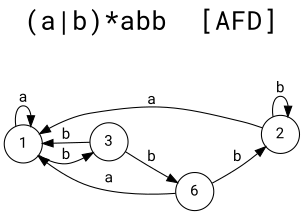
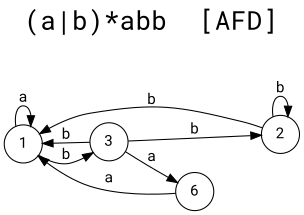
edge "2" -> "1": label "a" -> "b"
edge "3" -> "6": label "b" -> "a"
edge "6" -> "2": now "3" -> "2"
